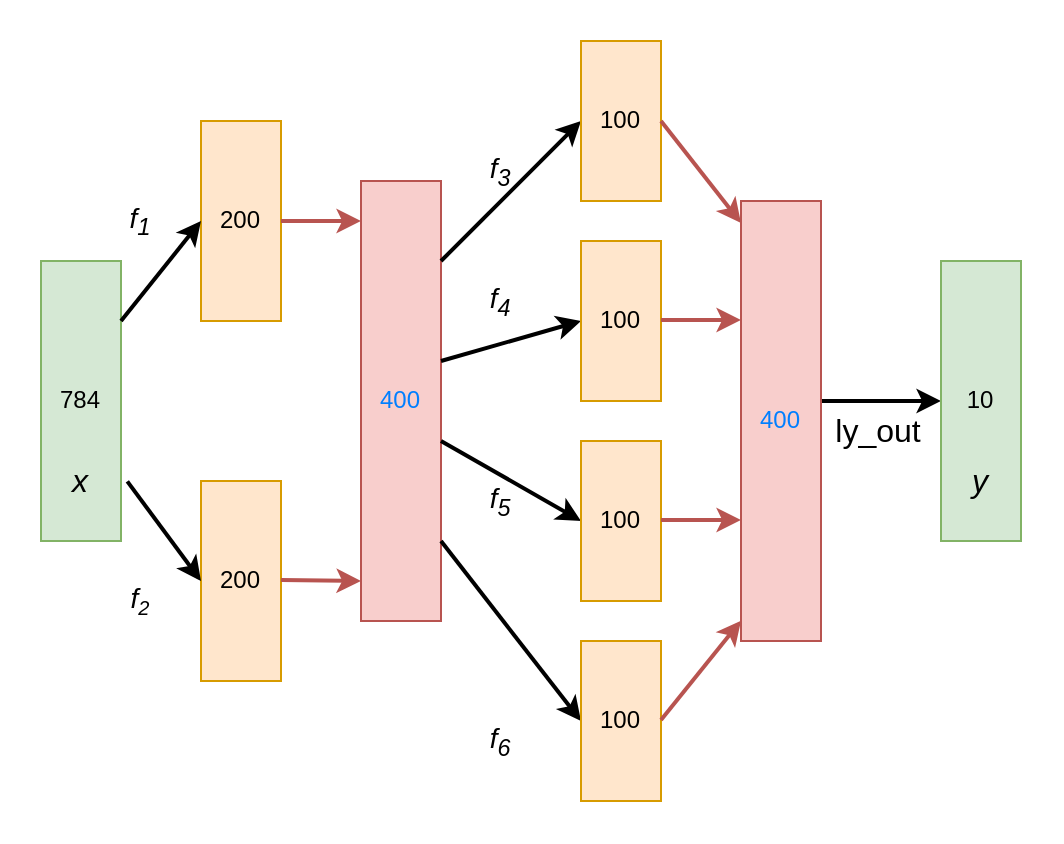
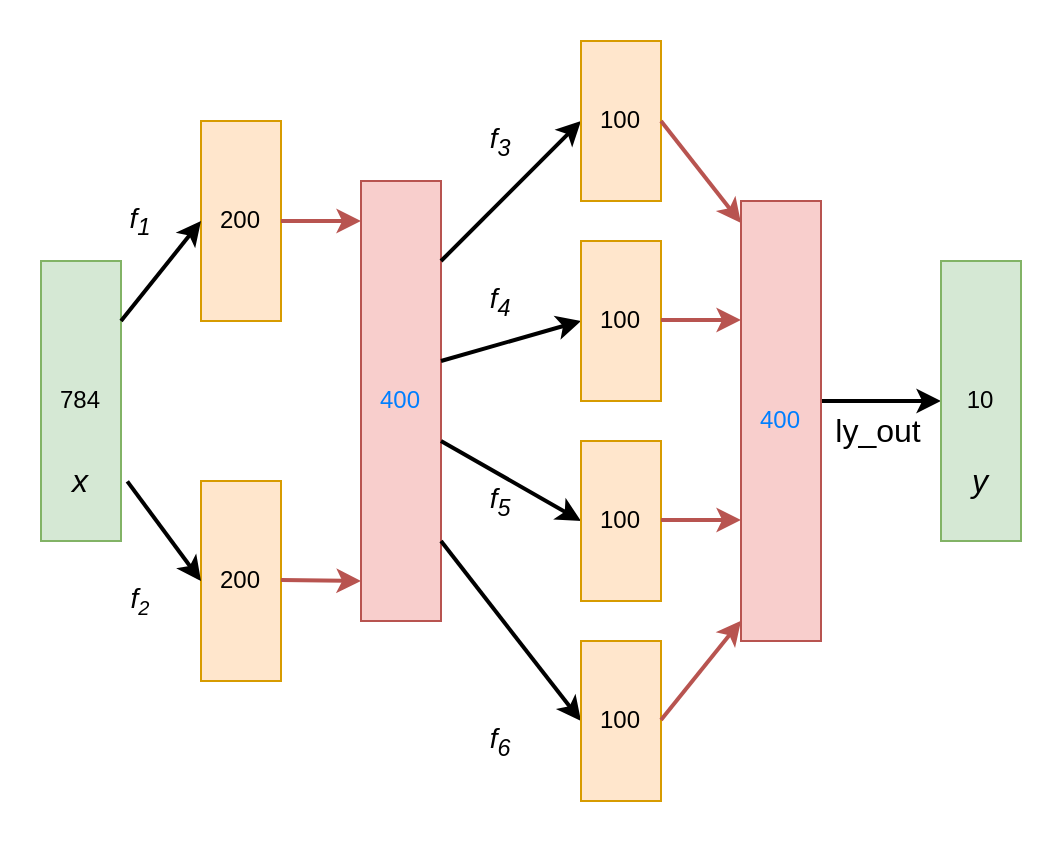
node "f3": moved (501, 171) -> (501, 141)
